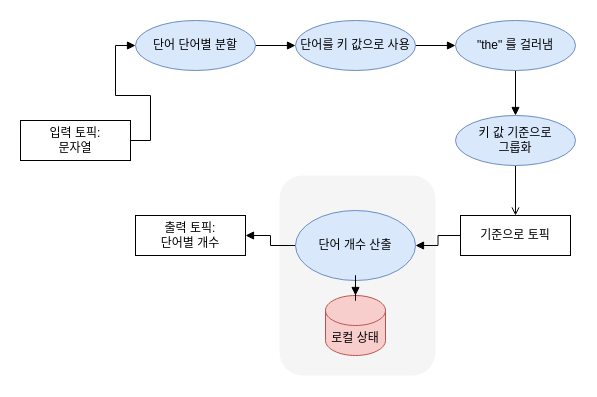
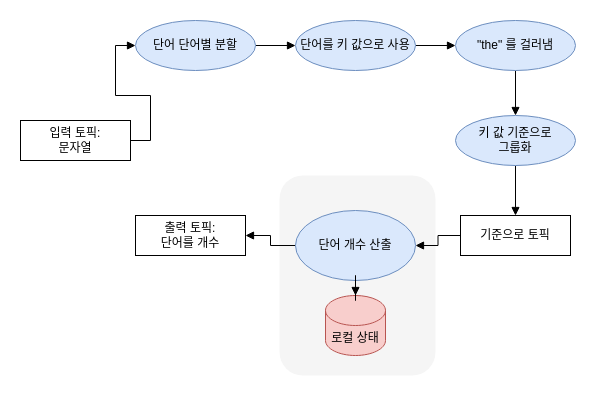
edge "키 값 기준으로 그룹화" -> "기준으로 토픽": arrowhead open -> block
node "출력 토픽: 단어별 개수": label "출력 토픽: 단어별 개수" -> "출력 토픽: 단어를 개수"
